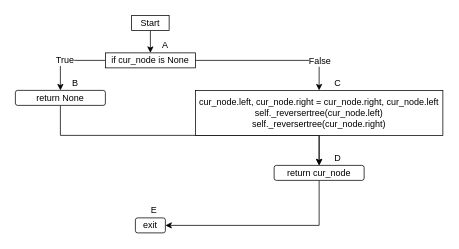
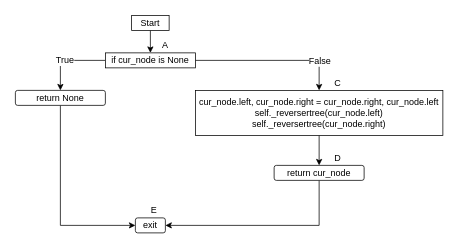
node "B": removed
edge "return None" -> "return cur_node": now "return None" -> "exit"
